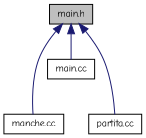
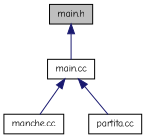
edge "manche.cc" -> "main.h": now "manche.cc" -> "main.cc"
edge "partita.cc" -> "main.h": now "partita.cc" -> "main.cc"
